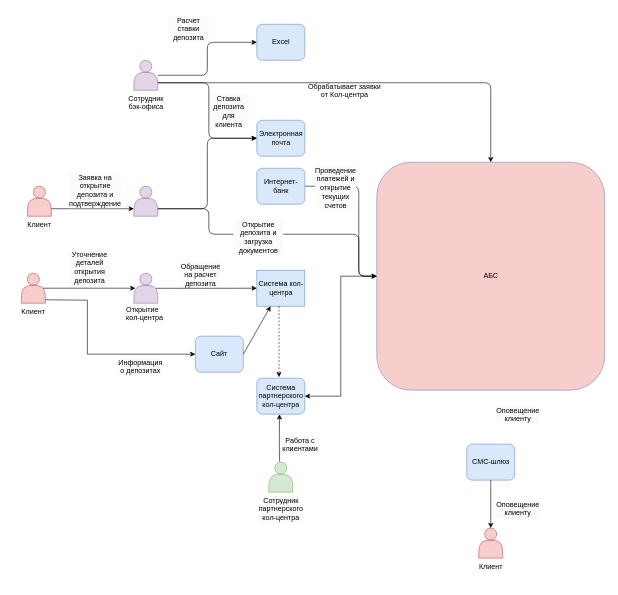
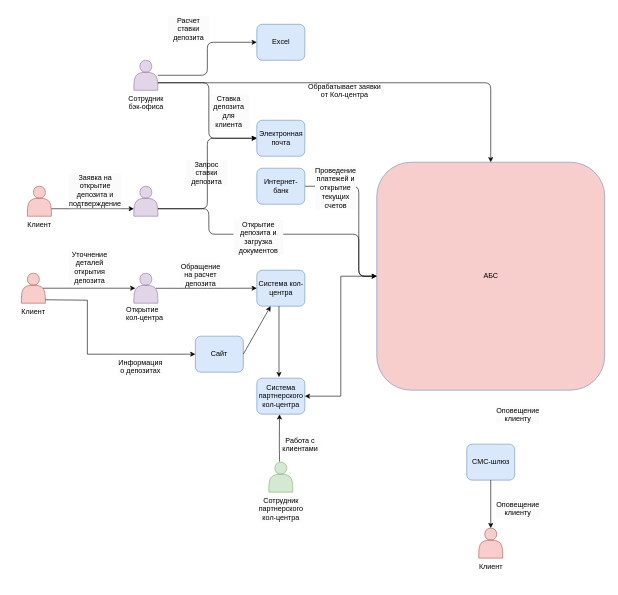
node "Запрос ставки депозита": added
node "Система кол-центра": shape rectangle -> rounded rectangle
edge "Система кол-центра" -> "Система партнерского кол-центра": style dashed -> solid
